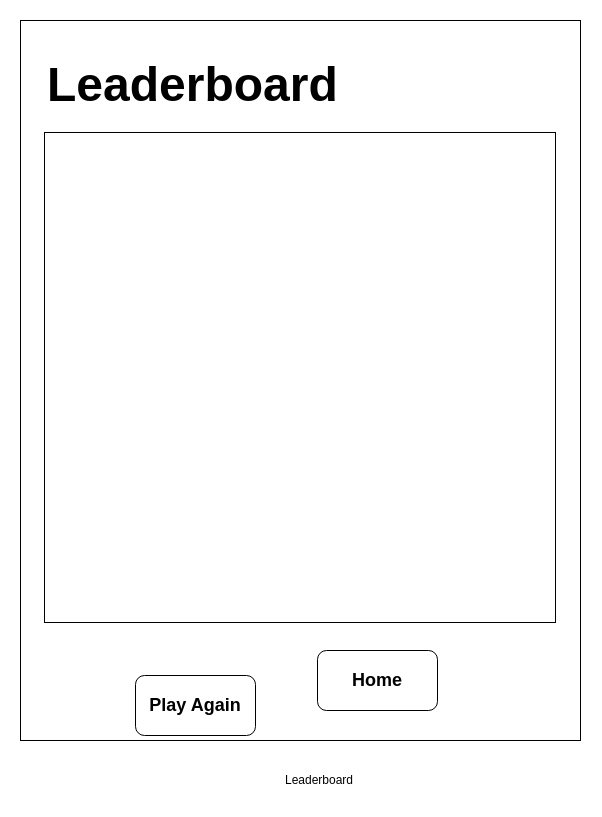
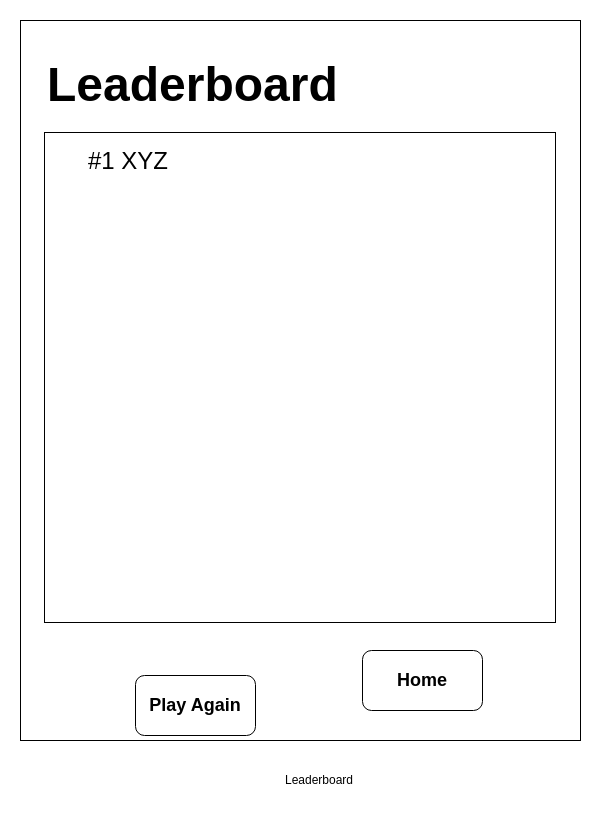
node "#1 XYZ": added
node "Home": moved (378, 681) -> (423, 681)
